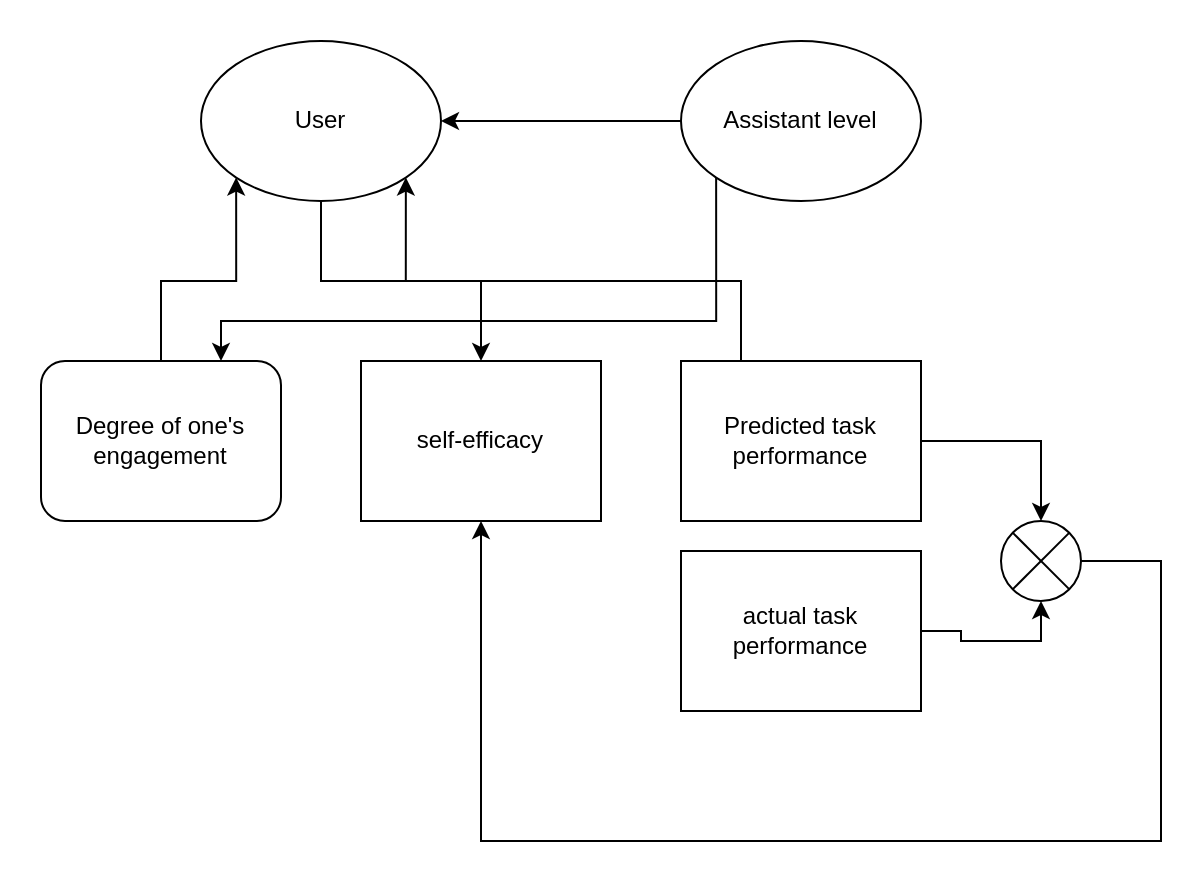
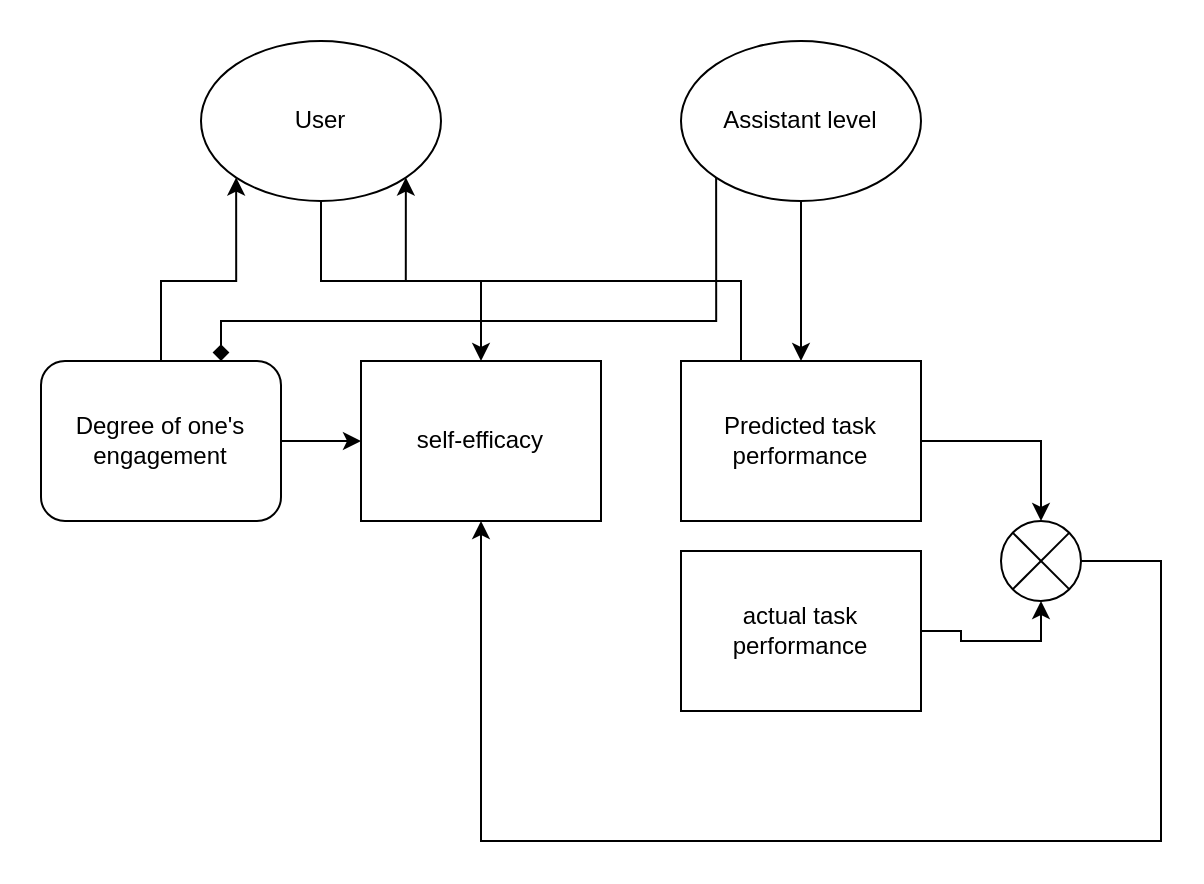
edge "Assistant level" -> "User": now "Assistant level" -> "Predicted task performance"
edge "Assistant level" -> "Degree of one's engagement": arrowhead classic -> diamond
edge "Degree of one's engagement" -> "self-efficacy": added
